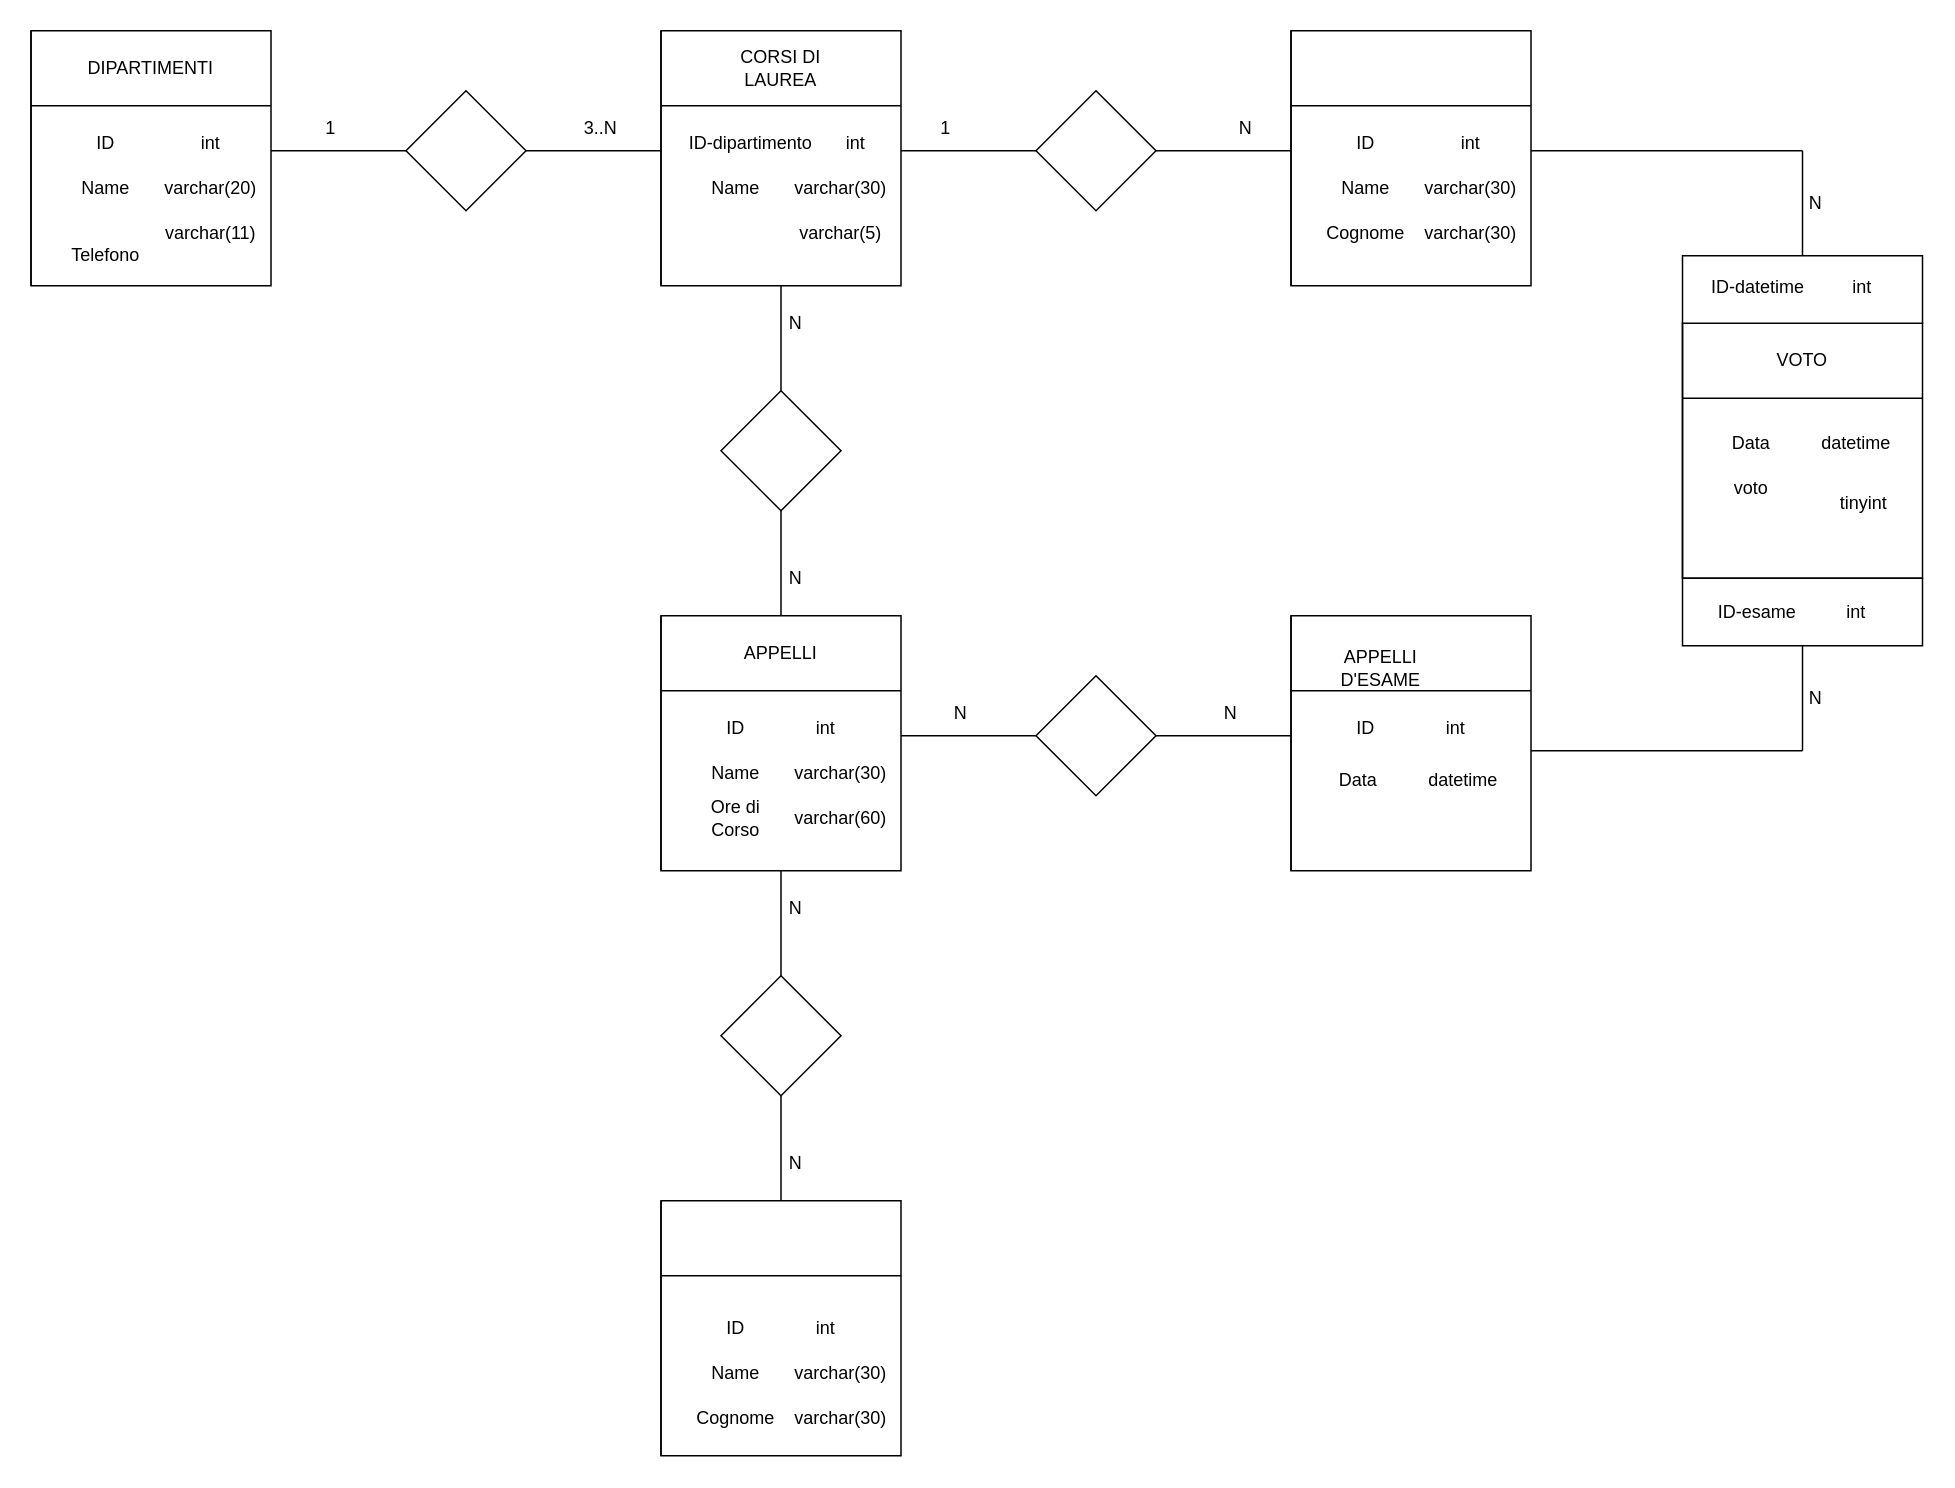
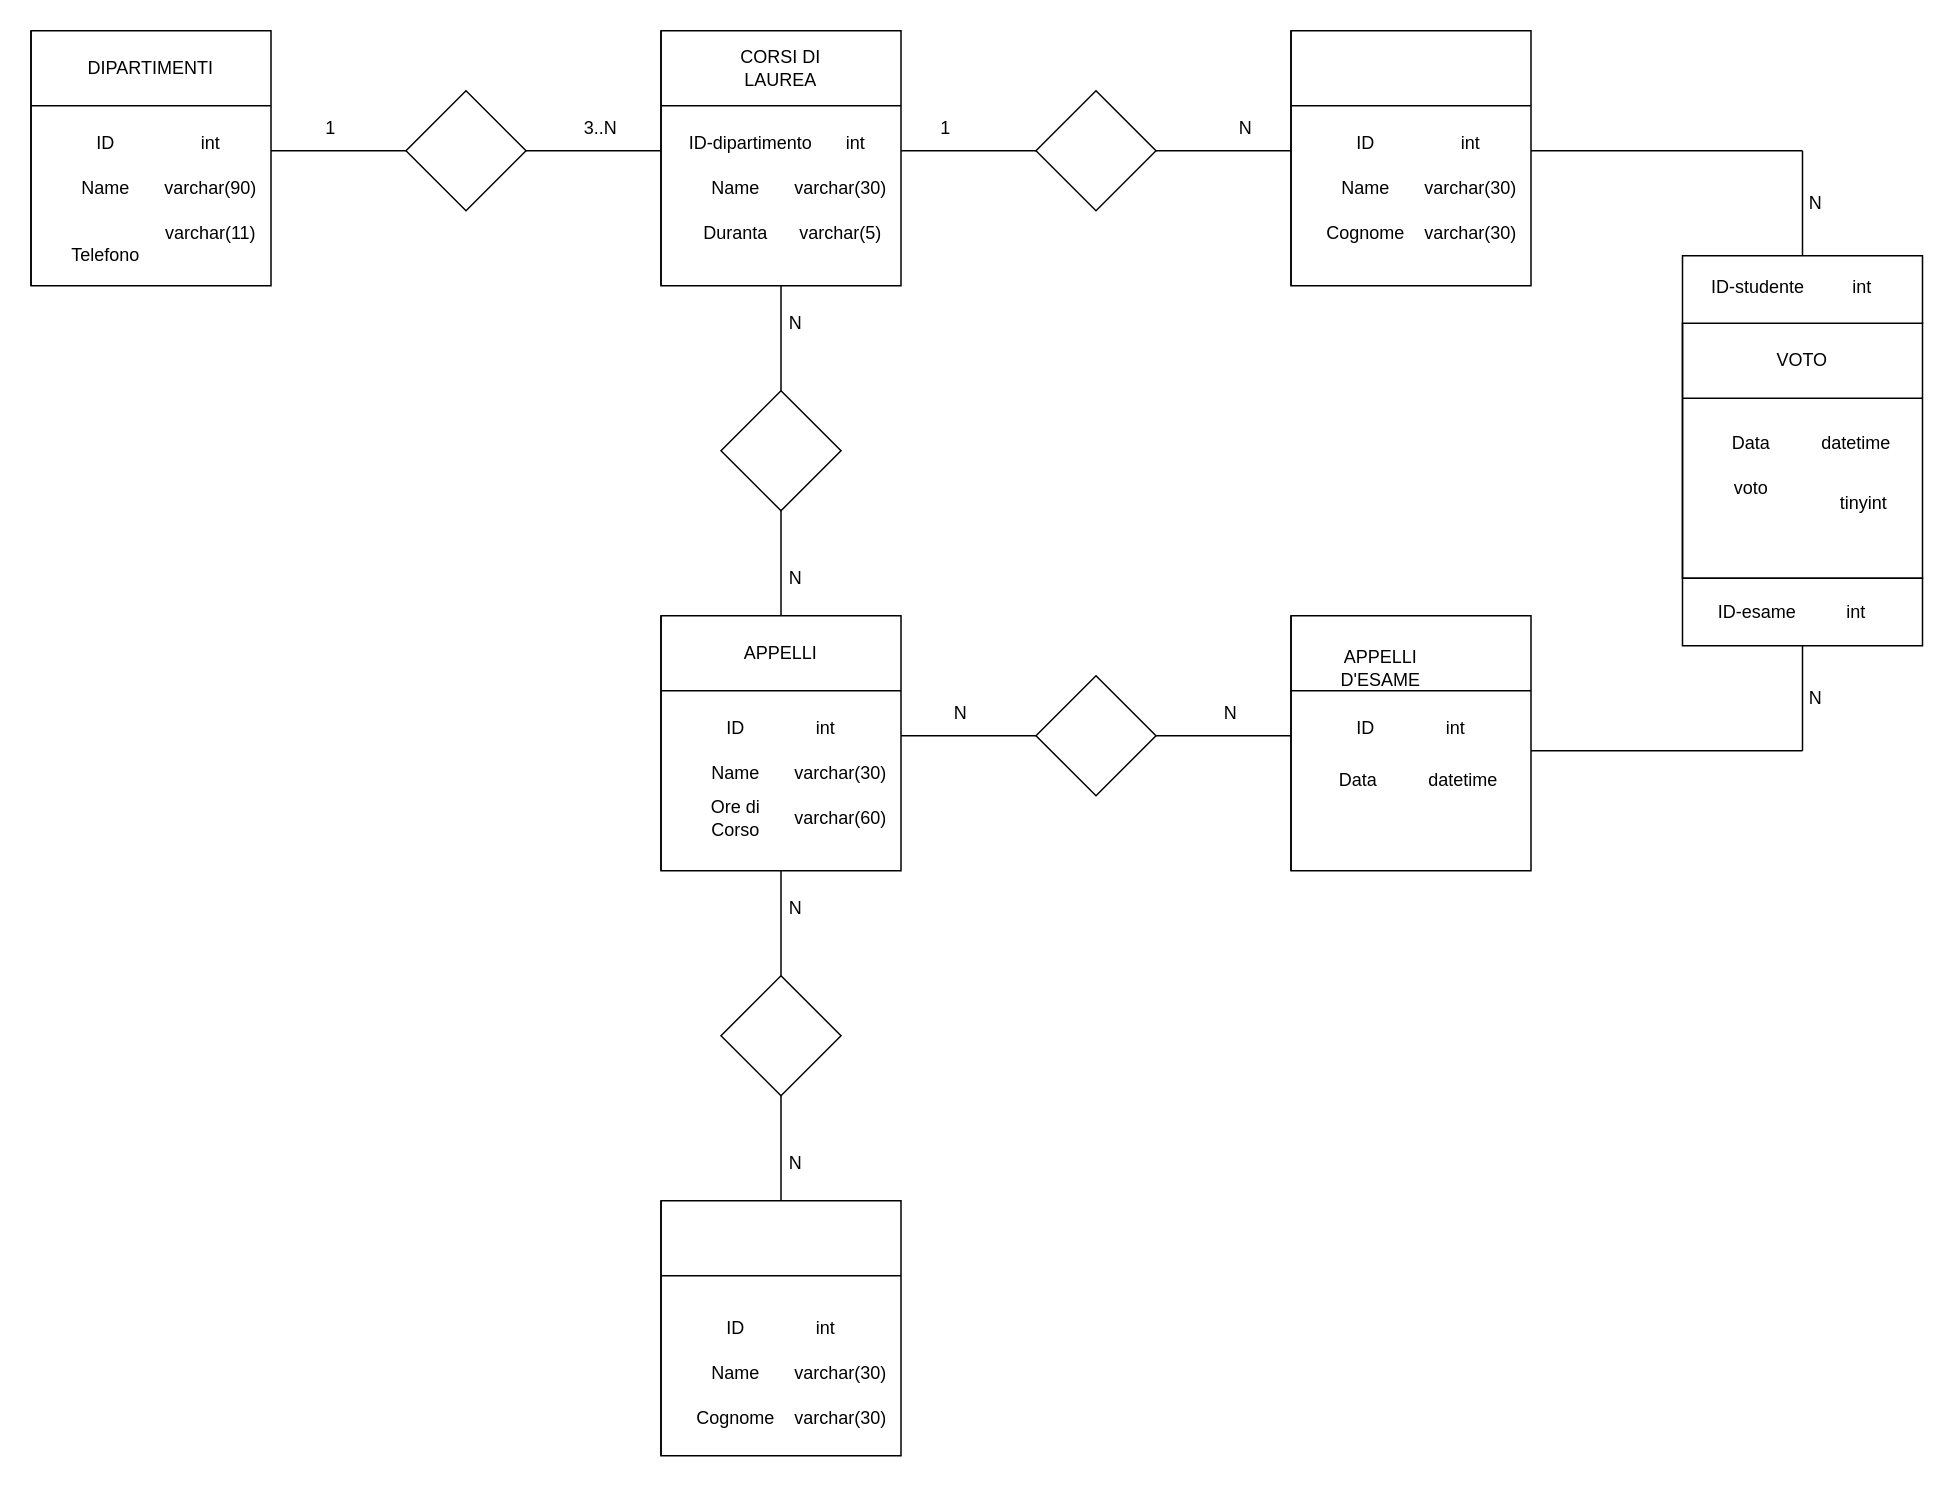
node "varchar(20)": label "varchar(20)" -> "varchar(90)"
node "Duranta": added
node "ID-datetime": label "ID-datetime" -> "ID-studente"
